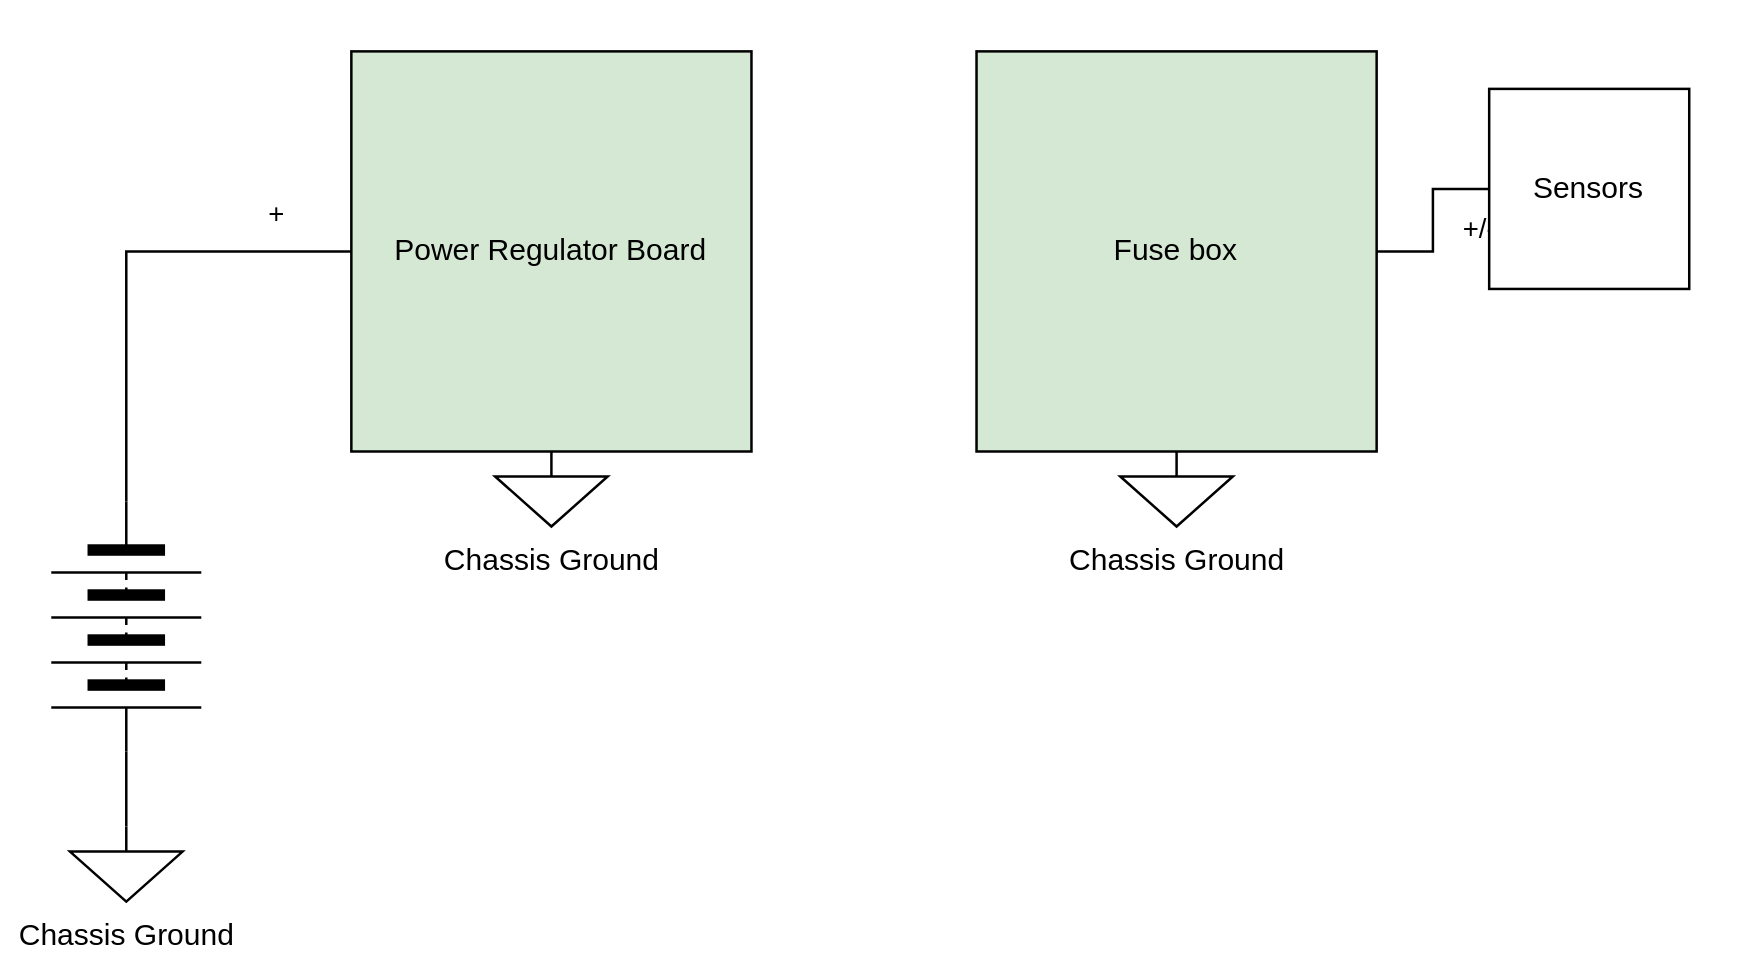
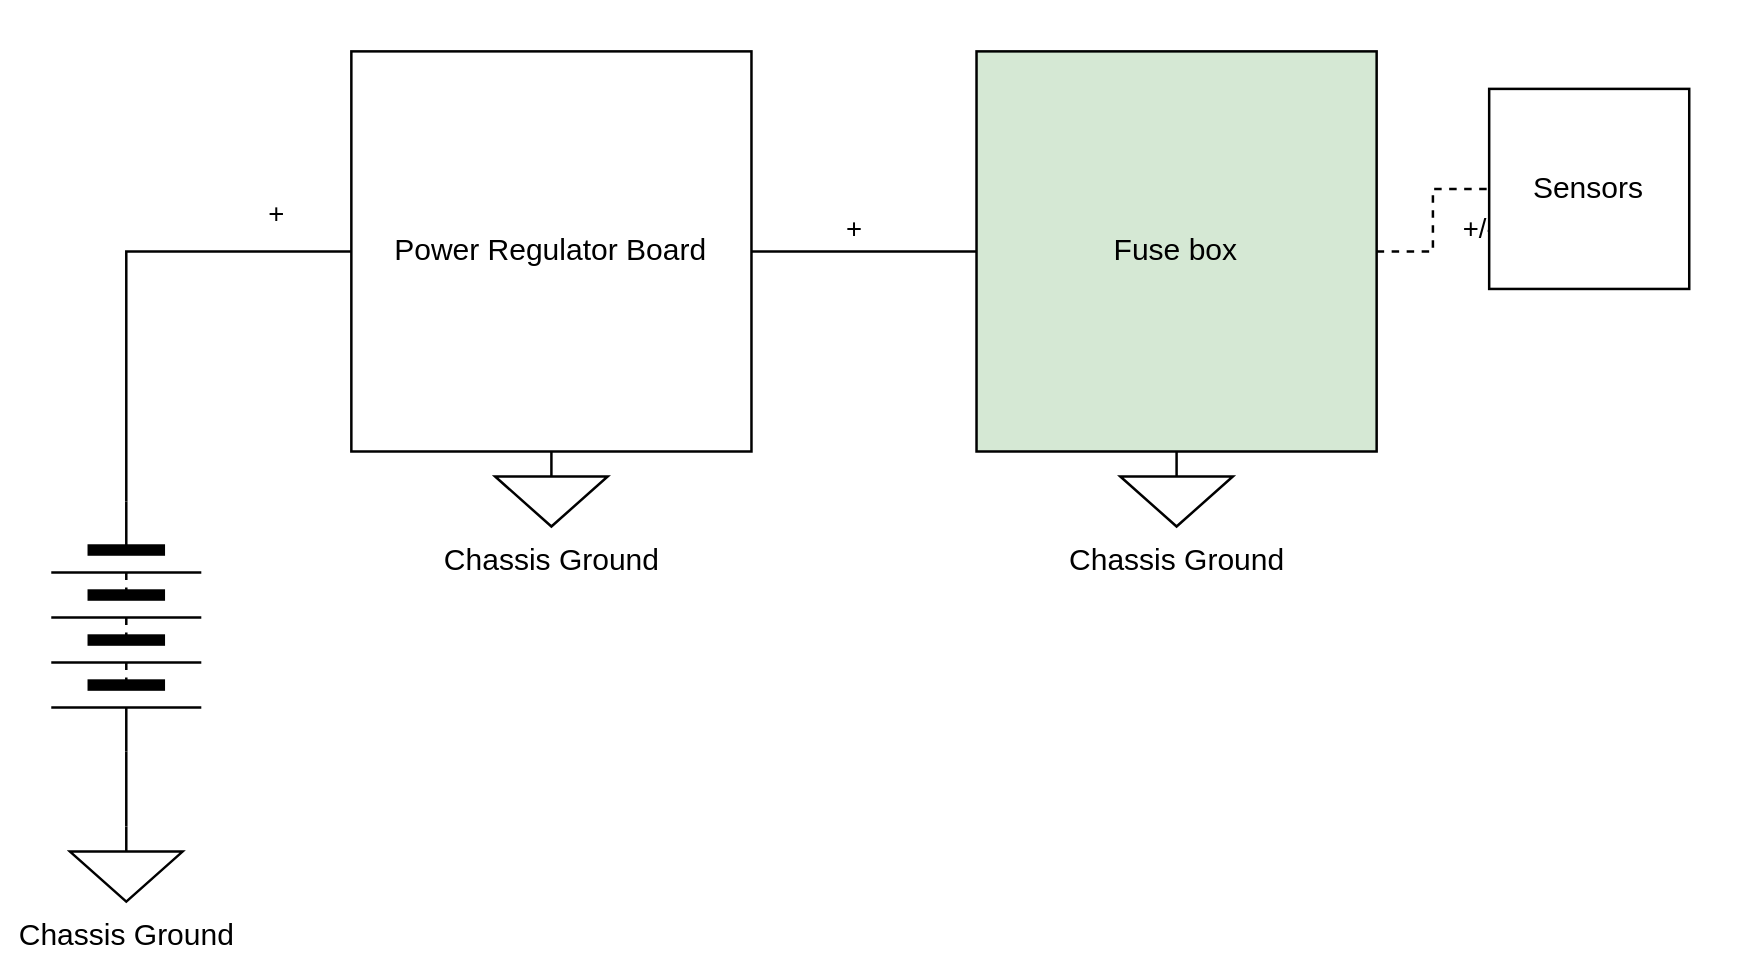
edge "Sensors" -- "Fuse box": style solid -> dashed
node "Power Regulator Board": fillcolor #d5e8d4 -> #ffffff
edge "Power Regulator Board" -- "Fuse box": added, label "+"
